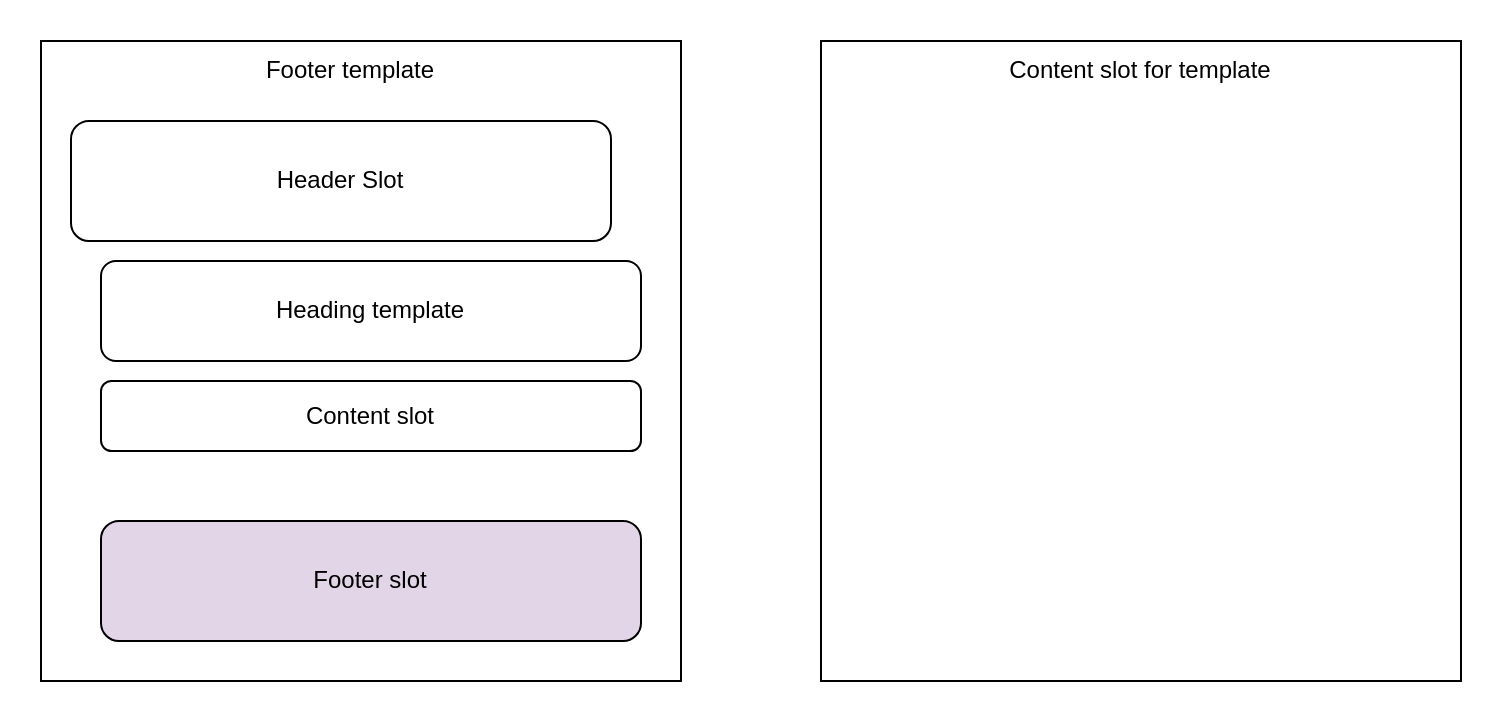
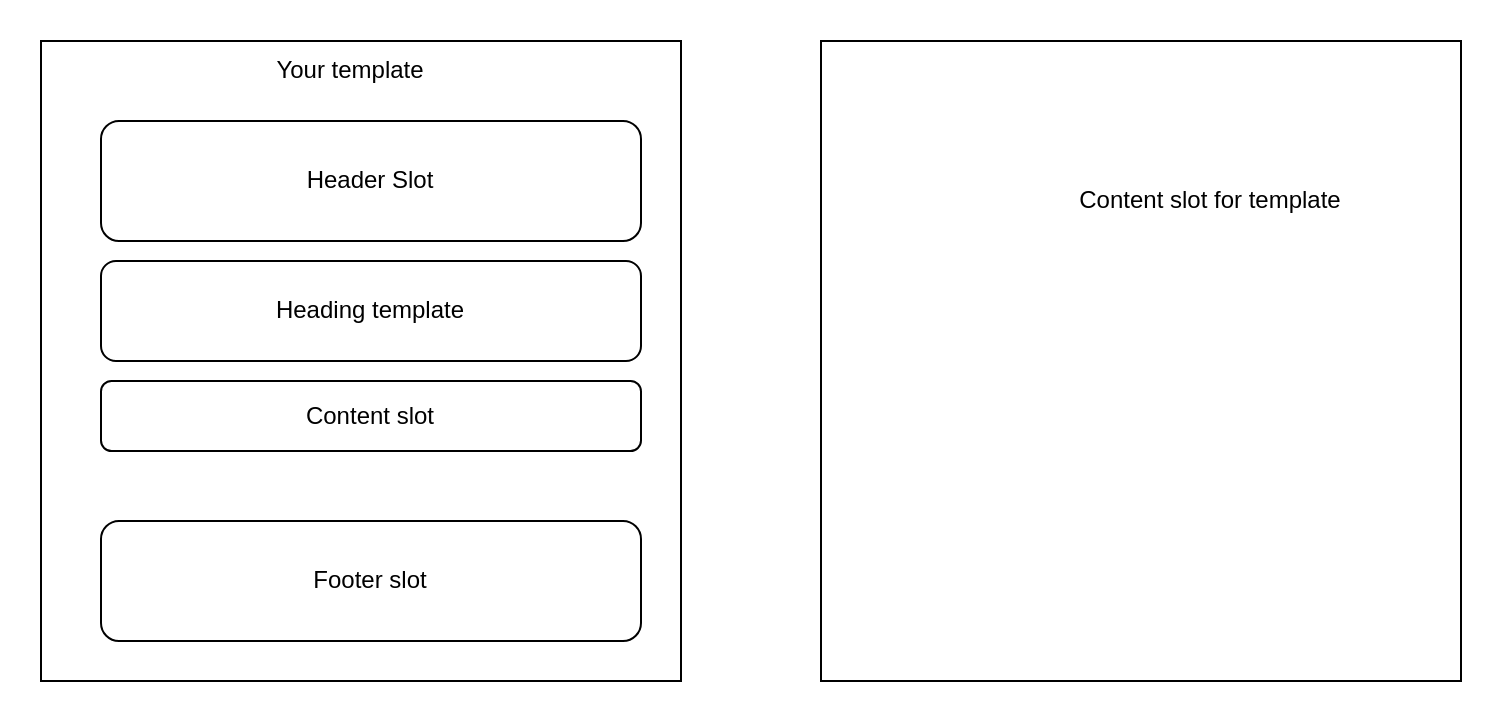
node "Footer template": label "Footer template" -> "Your template"
node "Content slot for template": moved (1141, 71) -> (1211, 201)
node "Header Slot": moved (341, 181) -> (371, 181)
node "Footer slot": fillcolor #e1d5e7 -> #ffffff
